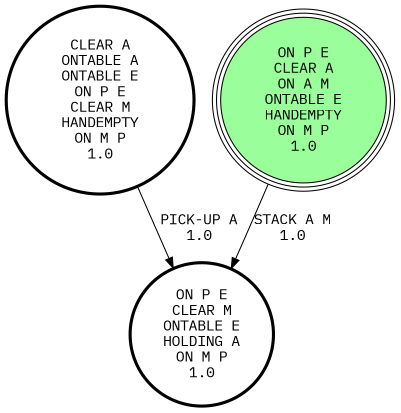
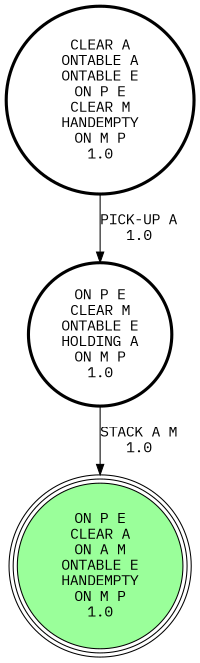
edge "ON P E CLEAR A ON A M ONTABLE E HANDEMPTY ON M P 1.0" -> "ON P E CLEAR M ONTABLE E HOLDING A ON M P 1.0": reversed
